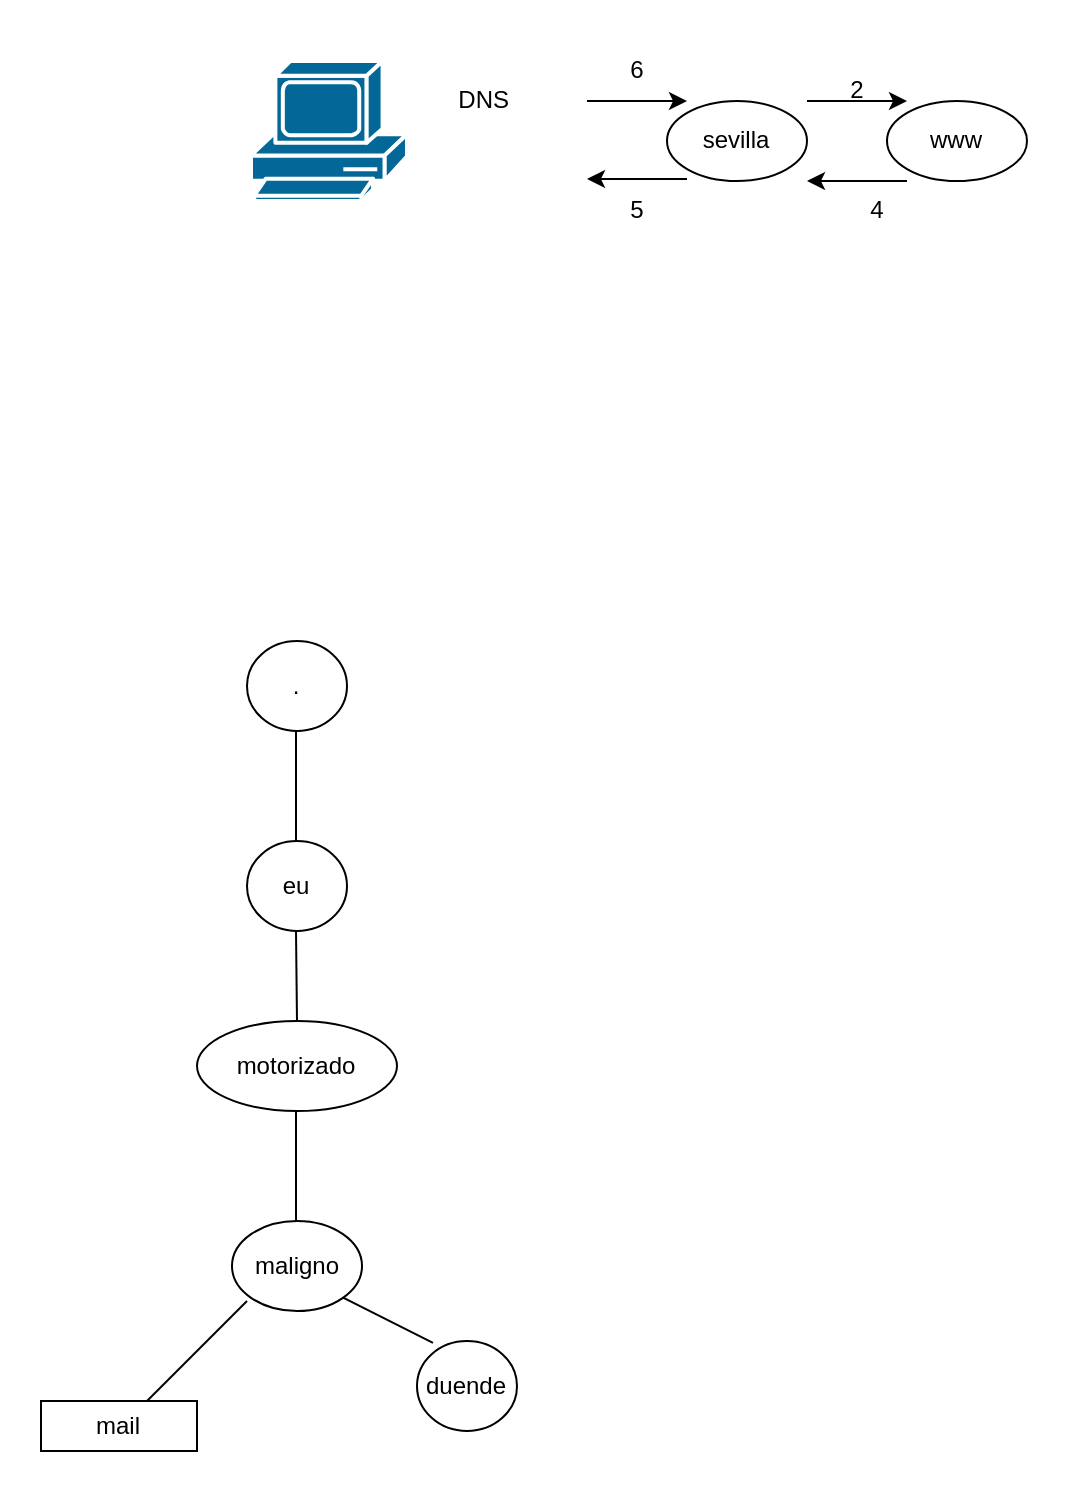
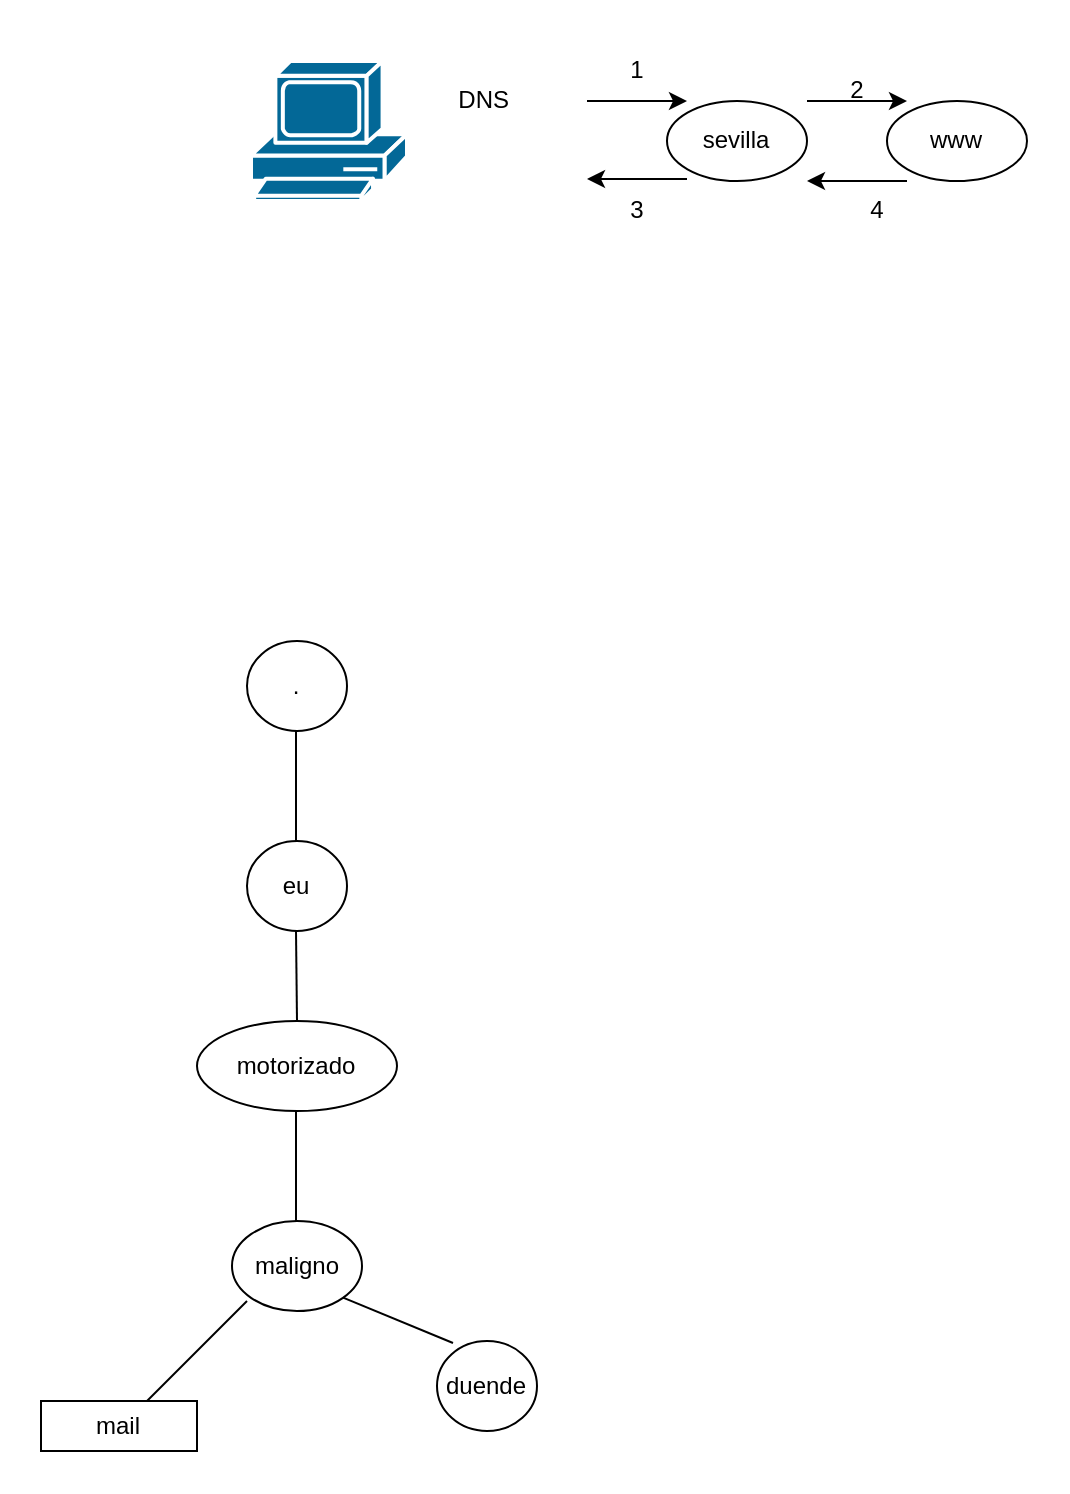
node "6": label "6" -> "1"
node "5": label "5" -> "3"
node "duende": moved (467, 1386) -> (487, 1386)
